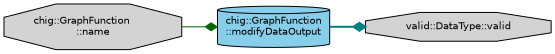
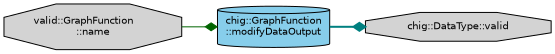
node "chig::GraphFunction ::name": label "chig::GraphFunction ::name" -> "valid::GraphFunction ::name"
node "valid::DataType::valid": label "valid::DataType::valid" -> "chig::DataType::valid"
